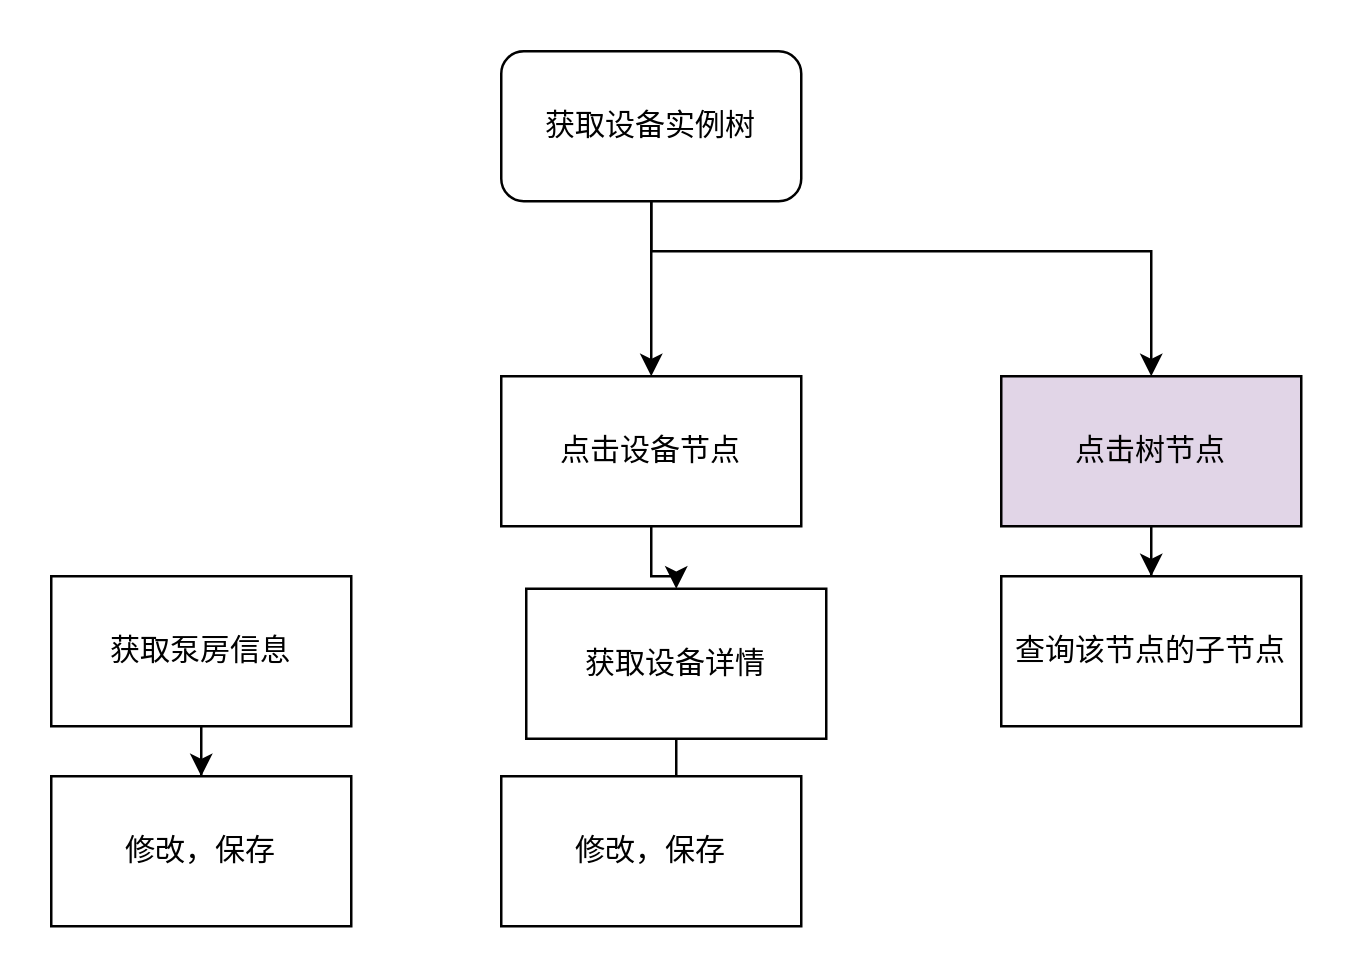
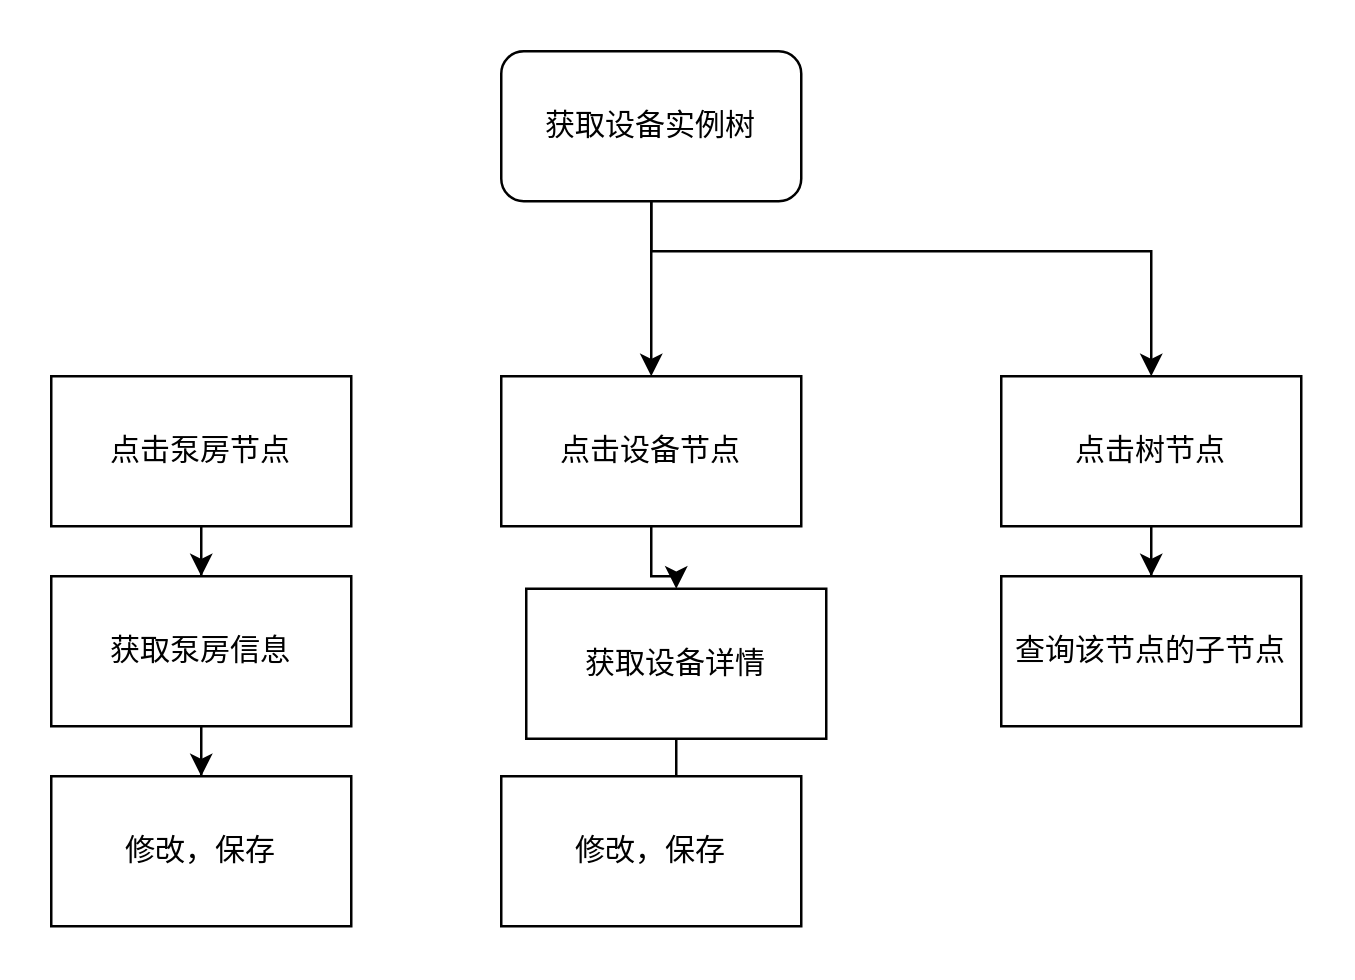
node "点击泵房节点": added
node "点击树节点": fillcolor #e1d5e7 -> #ffffff
edge "点击泵房节点" -> "获取泵房信息": added
